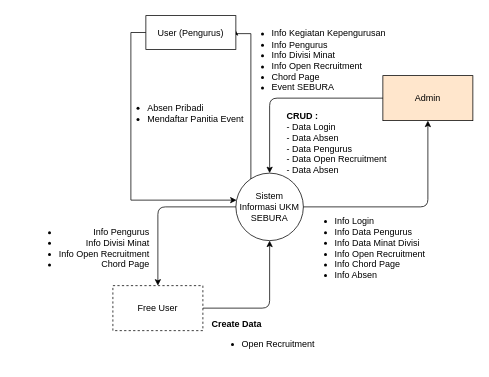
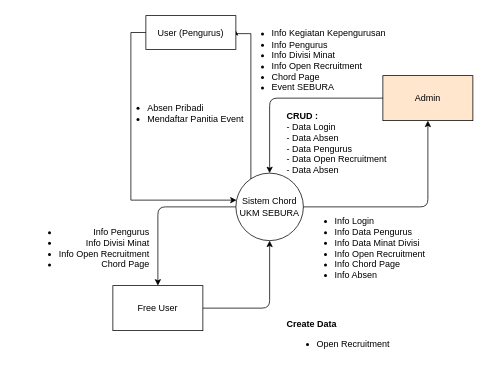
node "Sistem Informasi UKM SEBURA": label "Sistem Informasi UKM SEBURA" -> "Sistem Chord UKM SEBURA"
node "Free User": style dashed -> solid
node "Create Data Open Recruitment": moved (274, 338) -> (349, 338)
